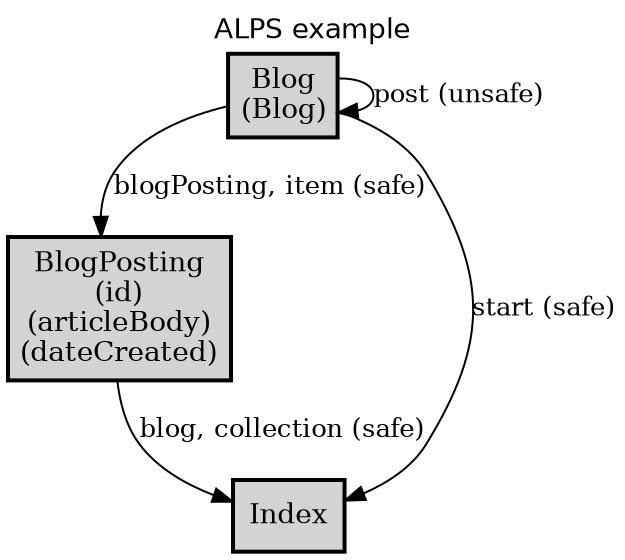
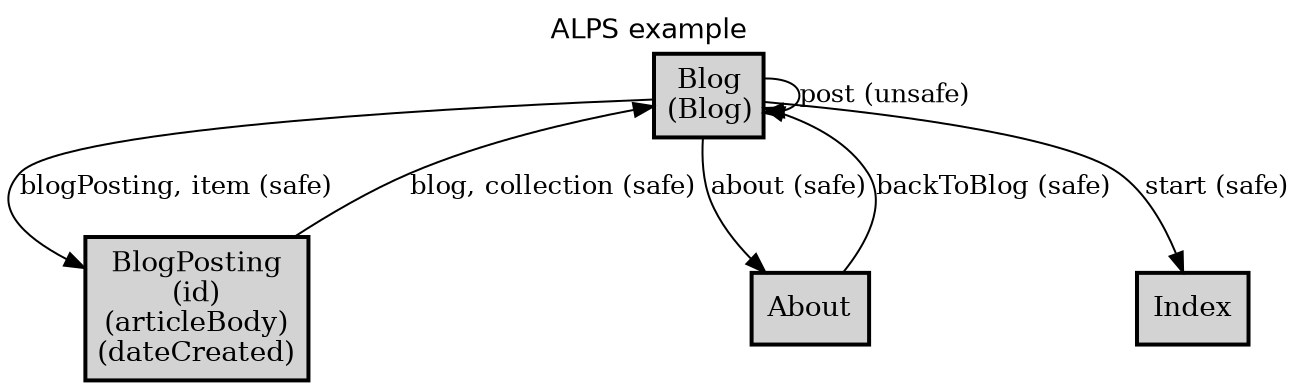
node "About": added
edge "BlogPosting" -> "Index": now "BlogPosting" -> "Blog"
